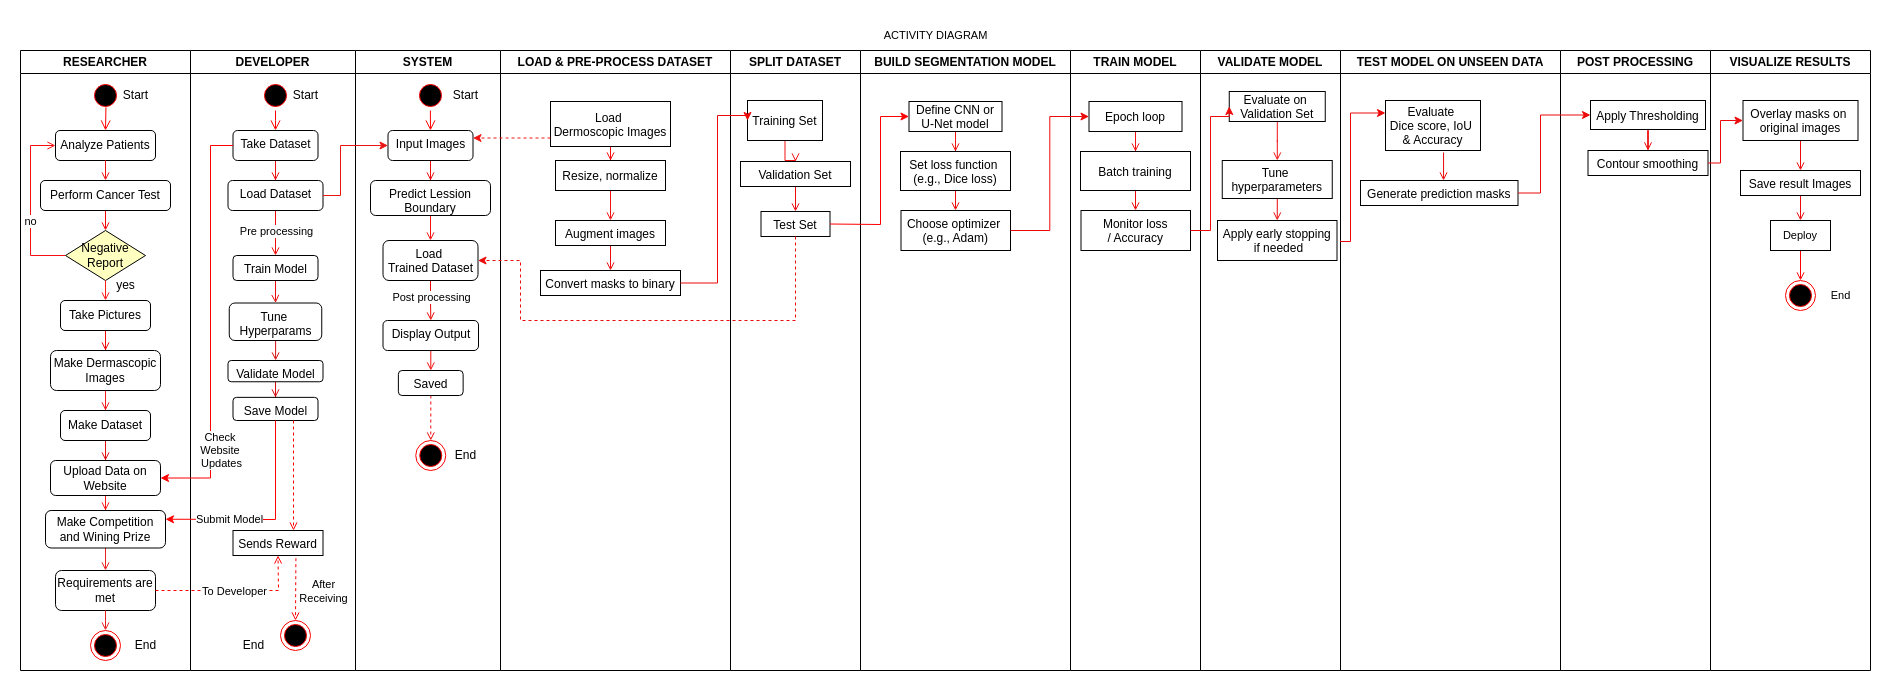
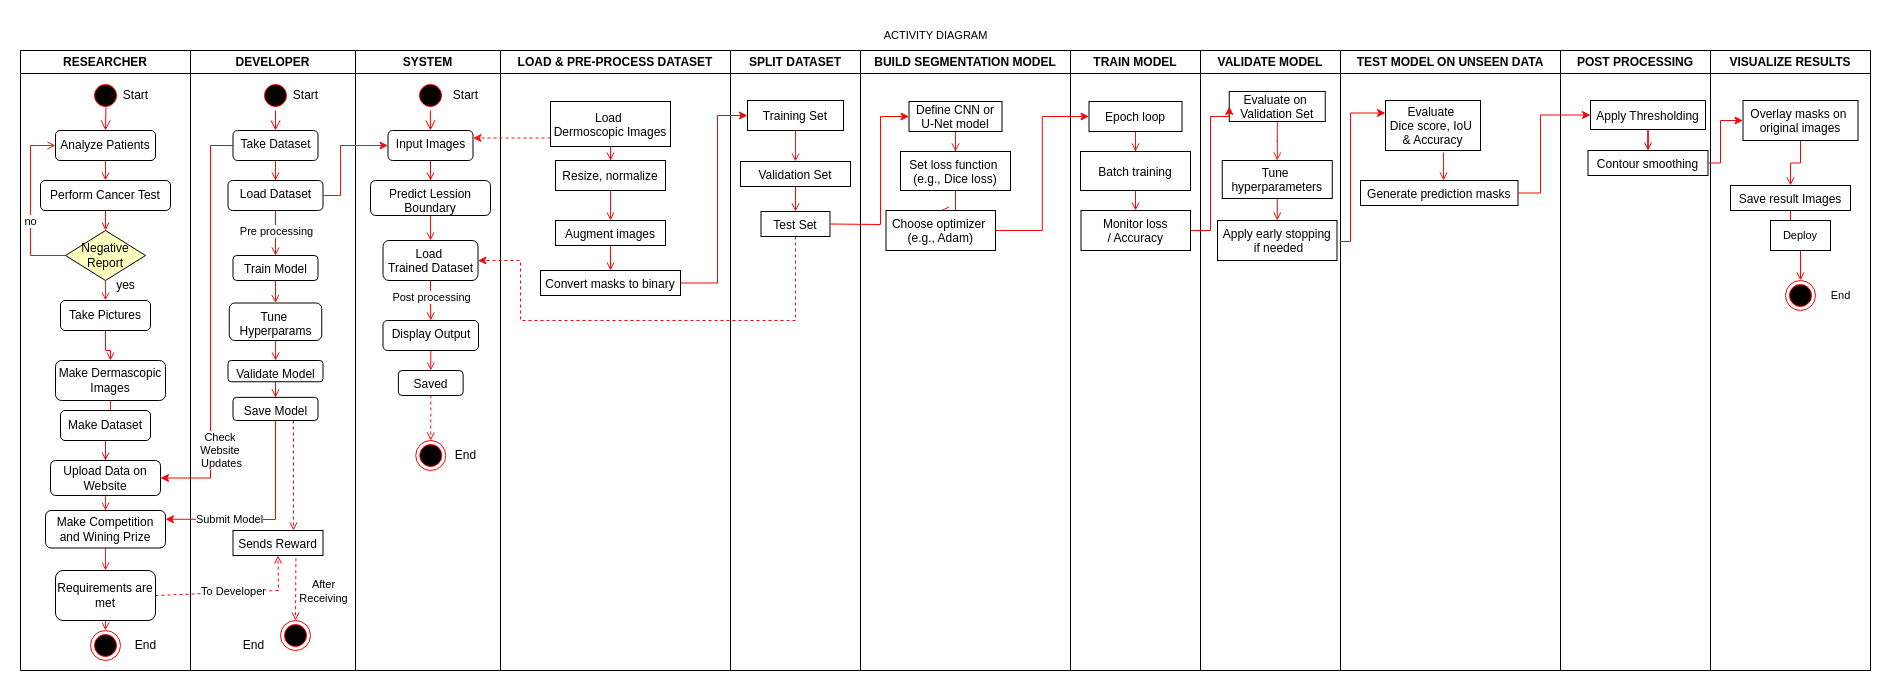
node "Training Set": size 75x40 -> 96x30
node "Save result Images": moved (1801, 183) -> (1791, 198)
node "Choose optimizer (e.g., Adam)": moved (956, 231) -> (941, 231)
node "Make Dermascopic Images": moved (106, 371) -> (111, 381)
node "Requirements are met": size 100x40 -> 100x50
